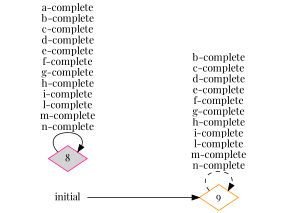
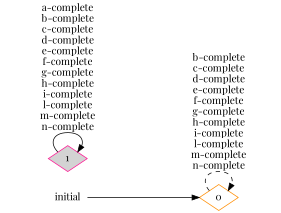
node "8": label "8" -> "1"
node "9": label "9" -> "0"
